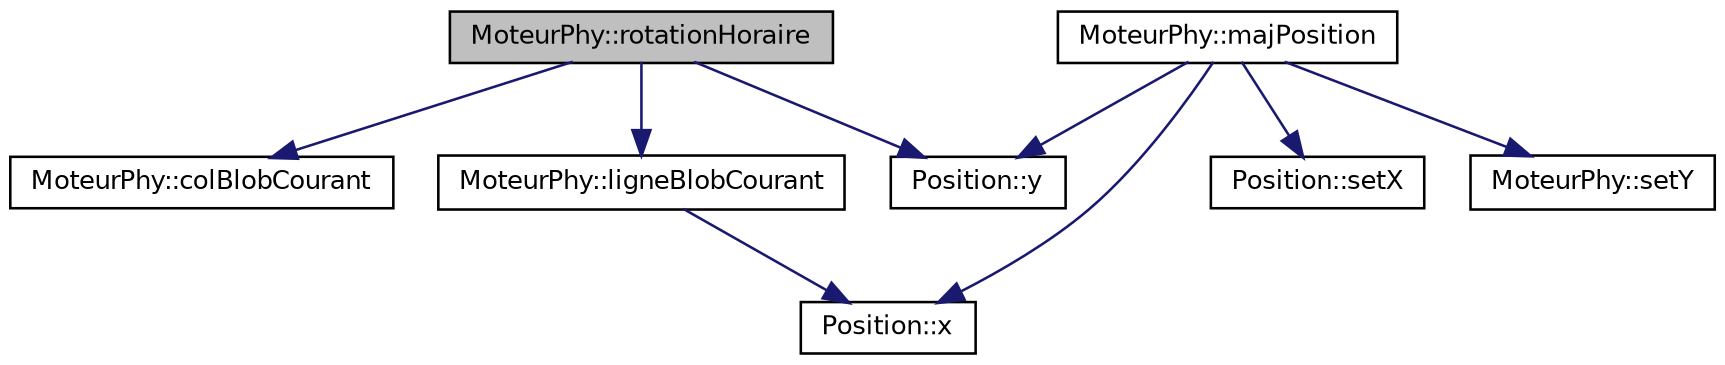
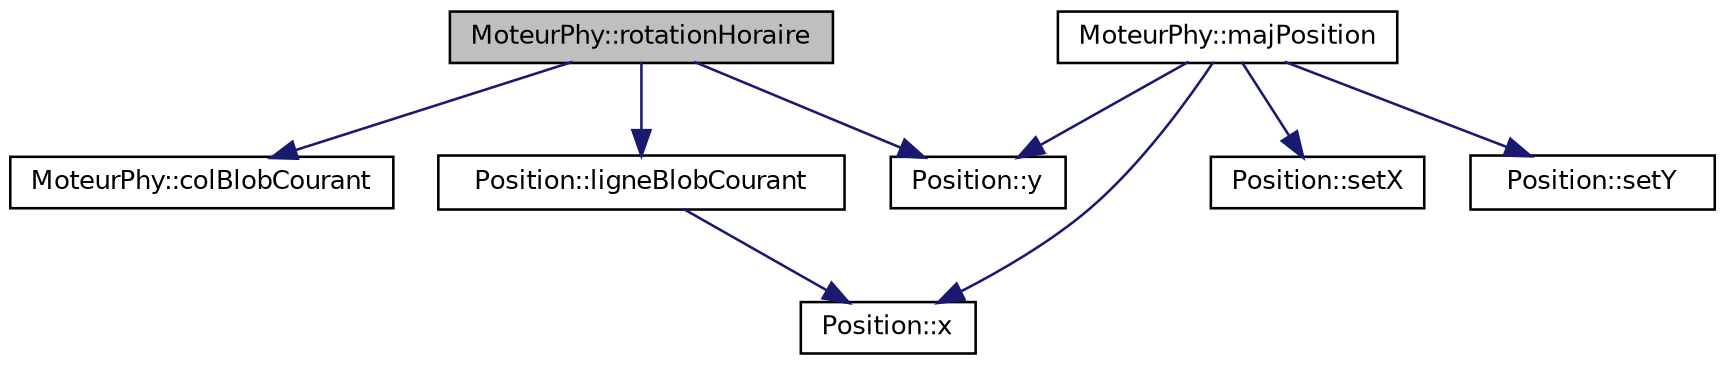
node "MoteurPhy::ligneBlobCourant": label "MoteurPhy::ligneBlobCourant" -> "Position::ligneBlobCourant"
node "MoteurPhy::setY": label "MoteurPhy::setY" -> "Position::setY"
